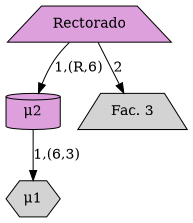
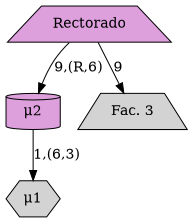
edge "Rectorado" -> "μ2": label "1,(R,6)" -> "9,(R,6)"
edge "Rectorado" -> "Fac. 3": label "2" -> "9"
